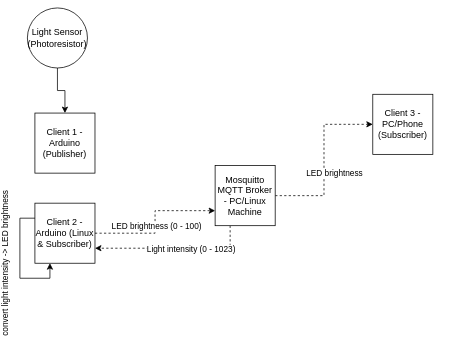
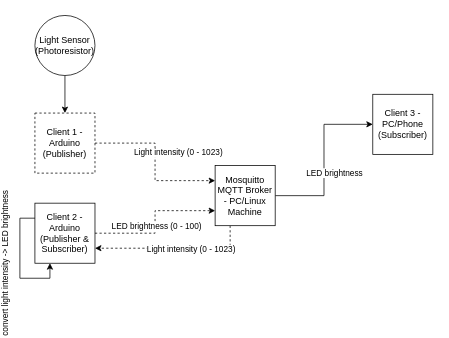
node "Light Sensor (Photoresistor)": moved (57, 38) -> (65, 45)
edge "Mosquitto MQTT Broker - PC/Linux Machine" -> "Client 3 - PC/Phone (Subscriber)": style dashed -> solid
node "Client 1 - Arduino (Publisher)": style solid -> dashed
edge "Client 1 - Arduino (Publisher)" -> "Mosquitto MQTT Broker - PC/Linux Machine": added, label "Light intensity (0 - 1023)"
node "Client 2 - Arduino (Linux & Subscriber)": label "Client 2 - Arduino (Linux & Subscriber)" -> "Client 2 - Arduino (Publisher & Subscriber)"
